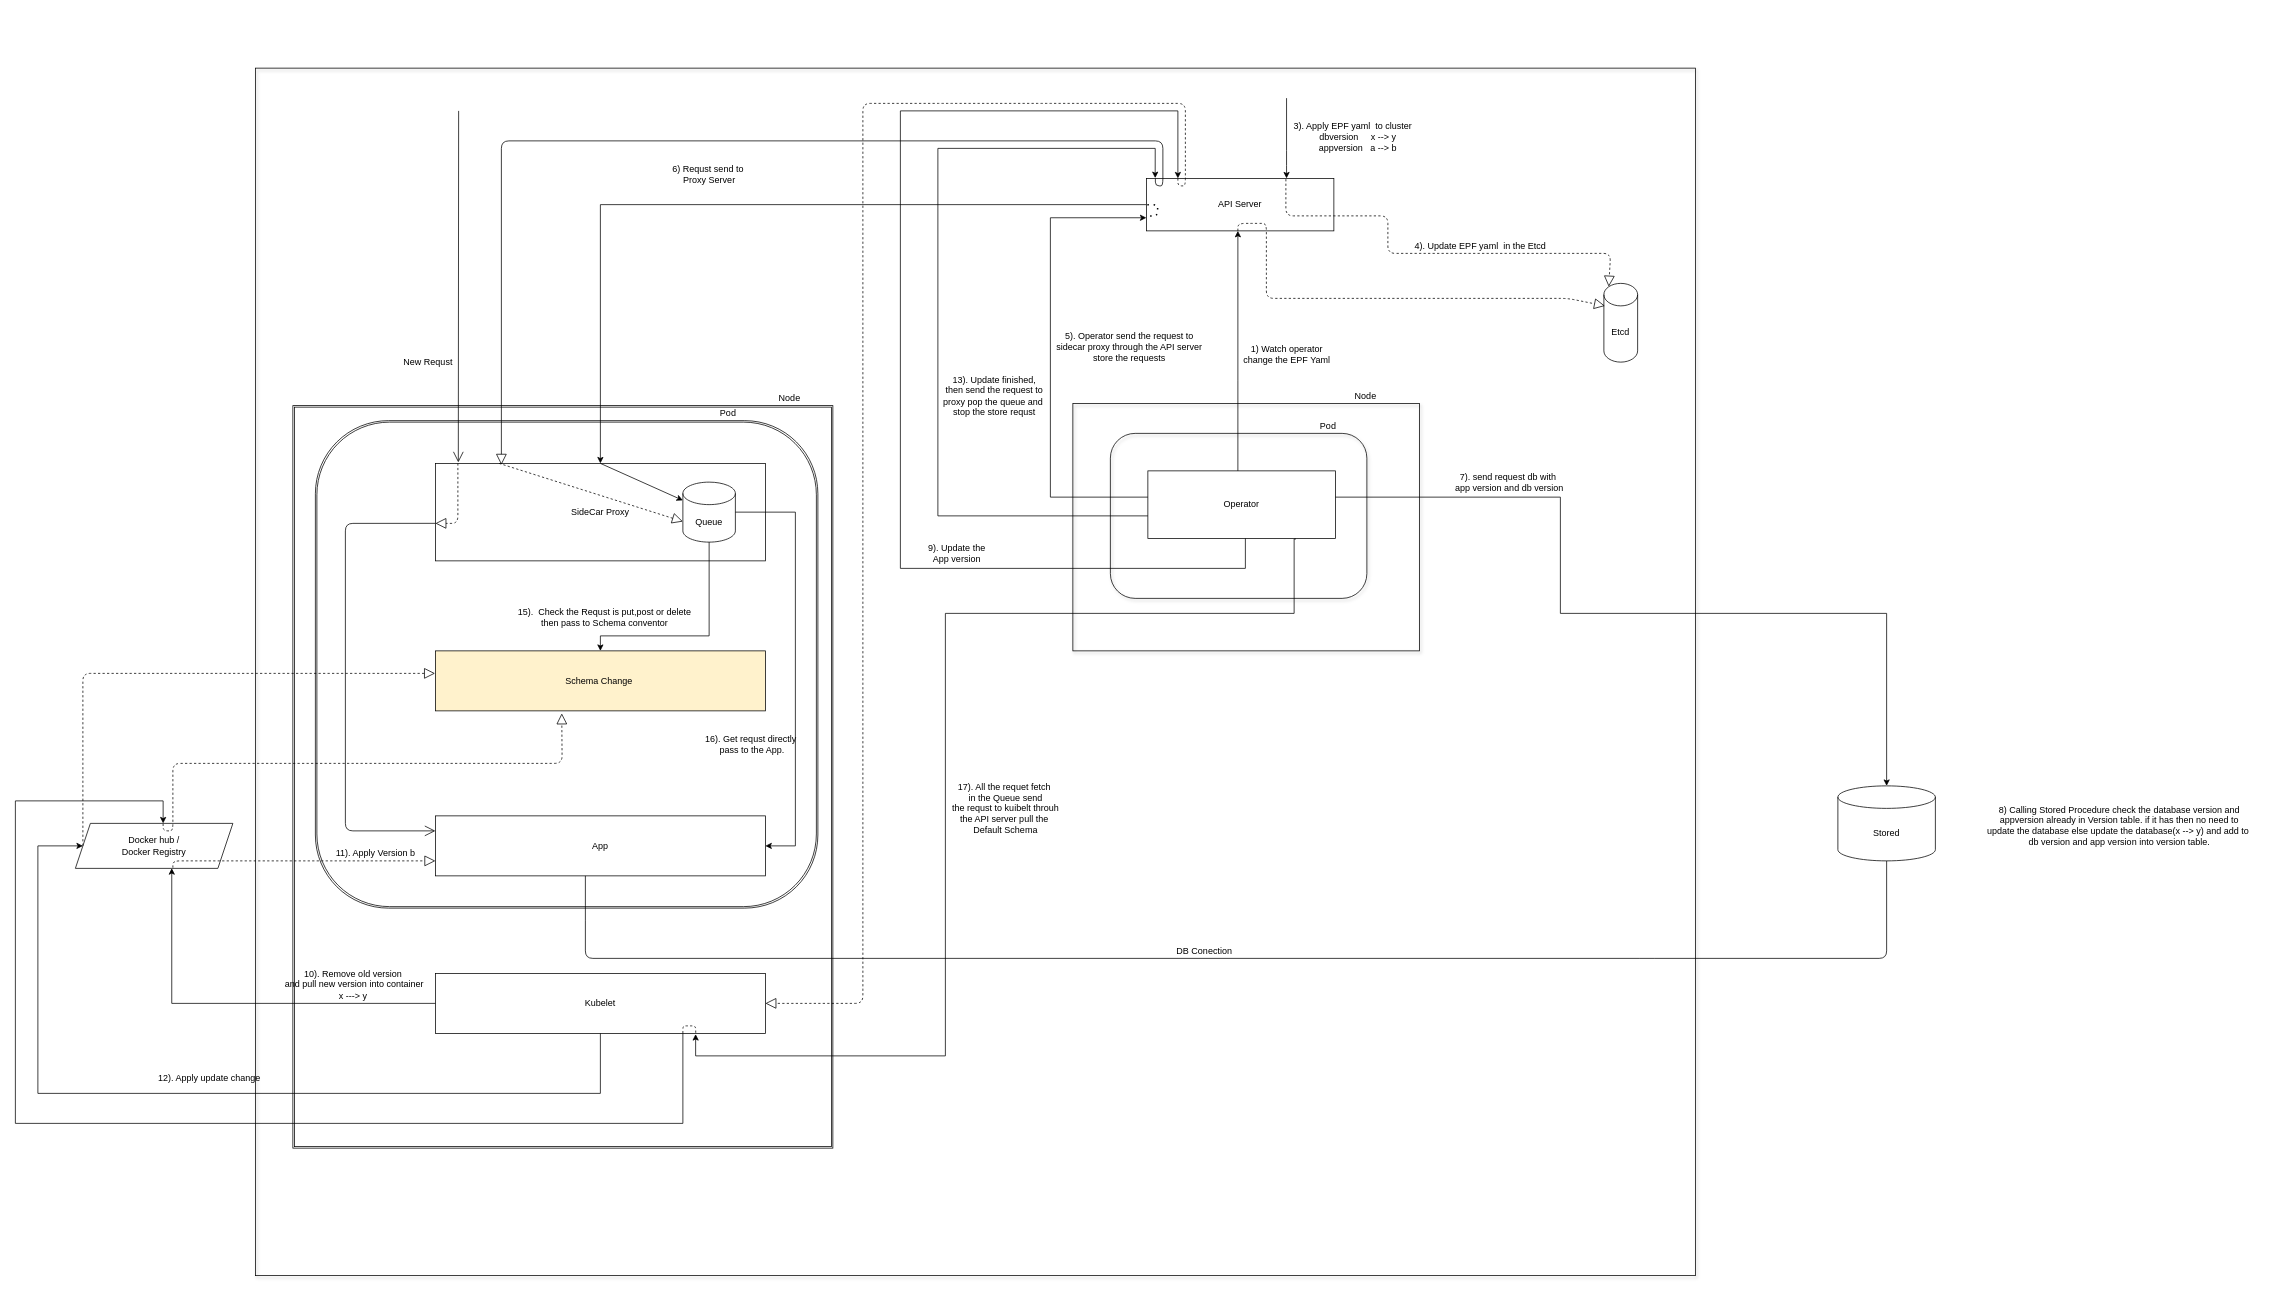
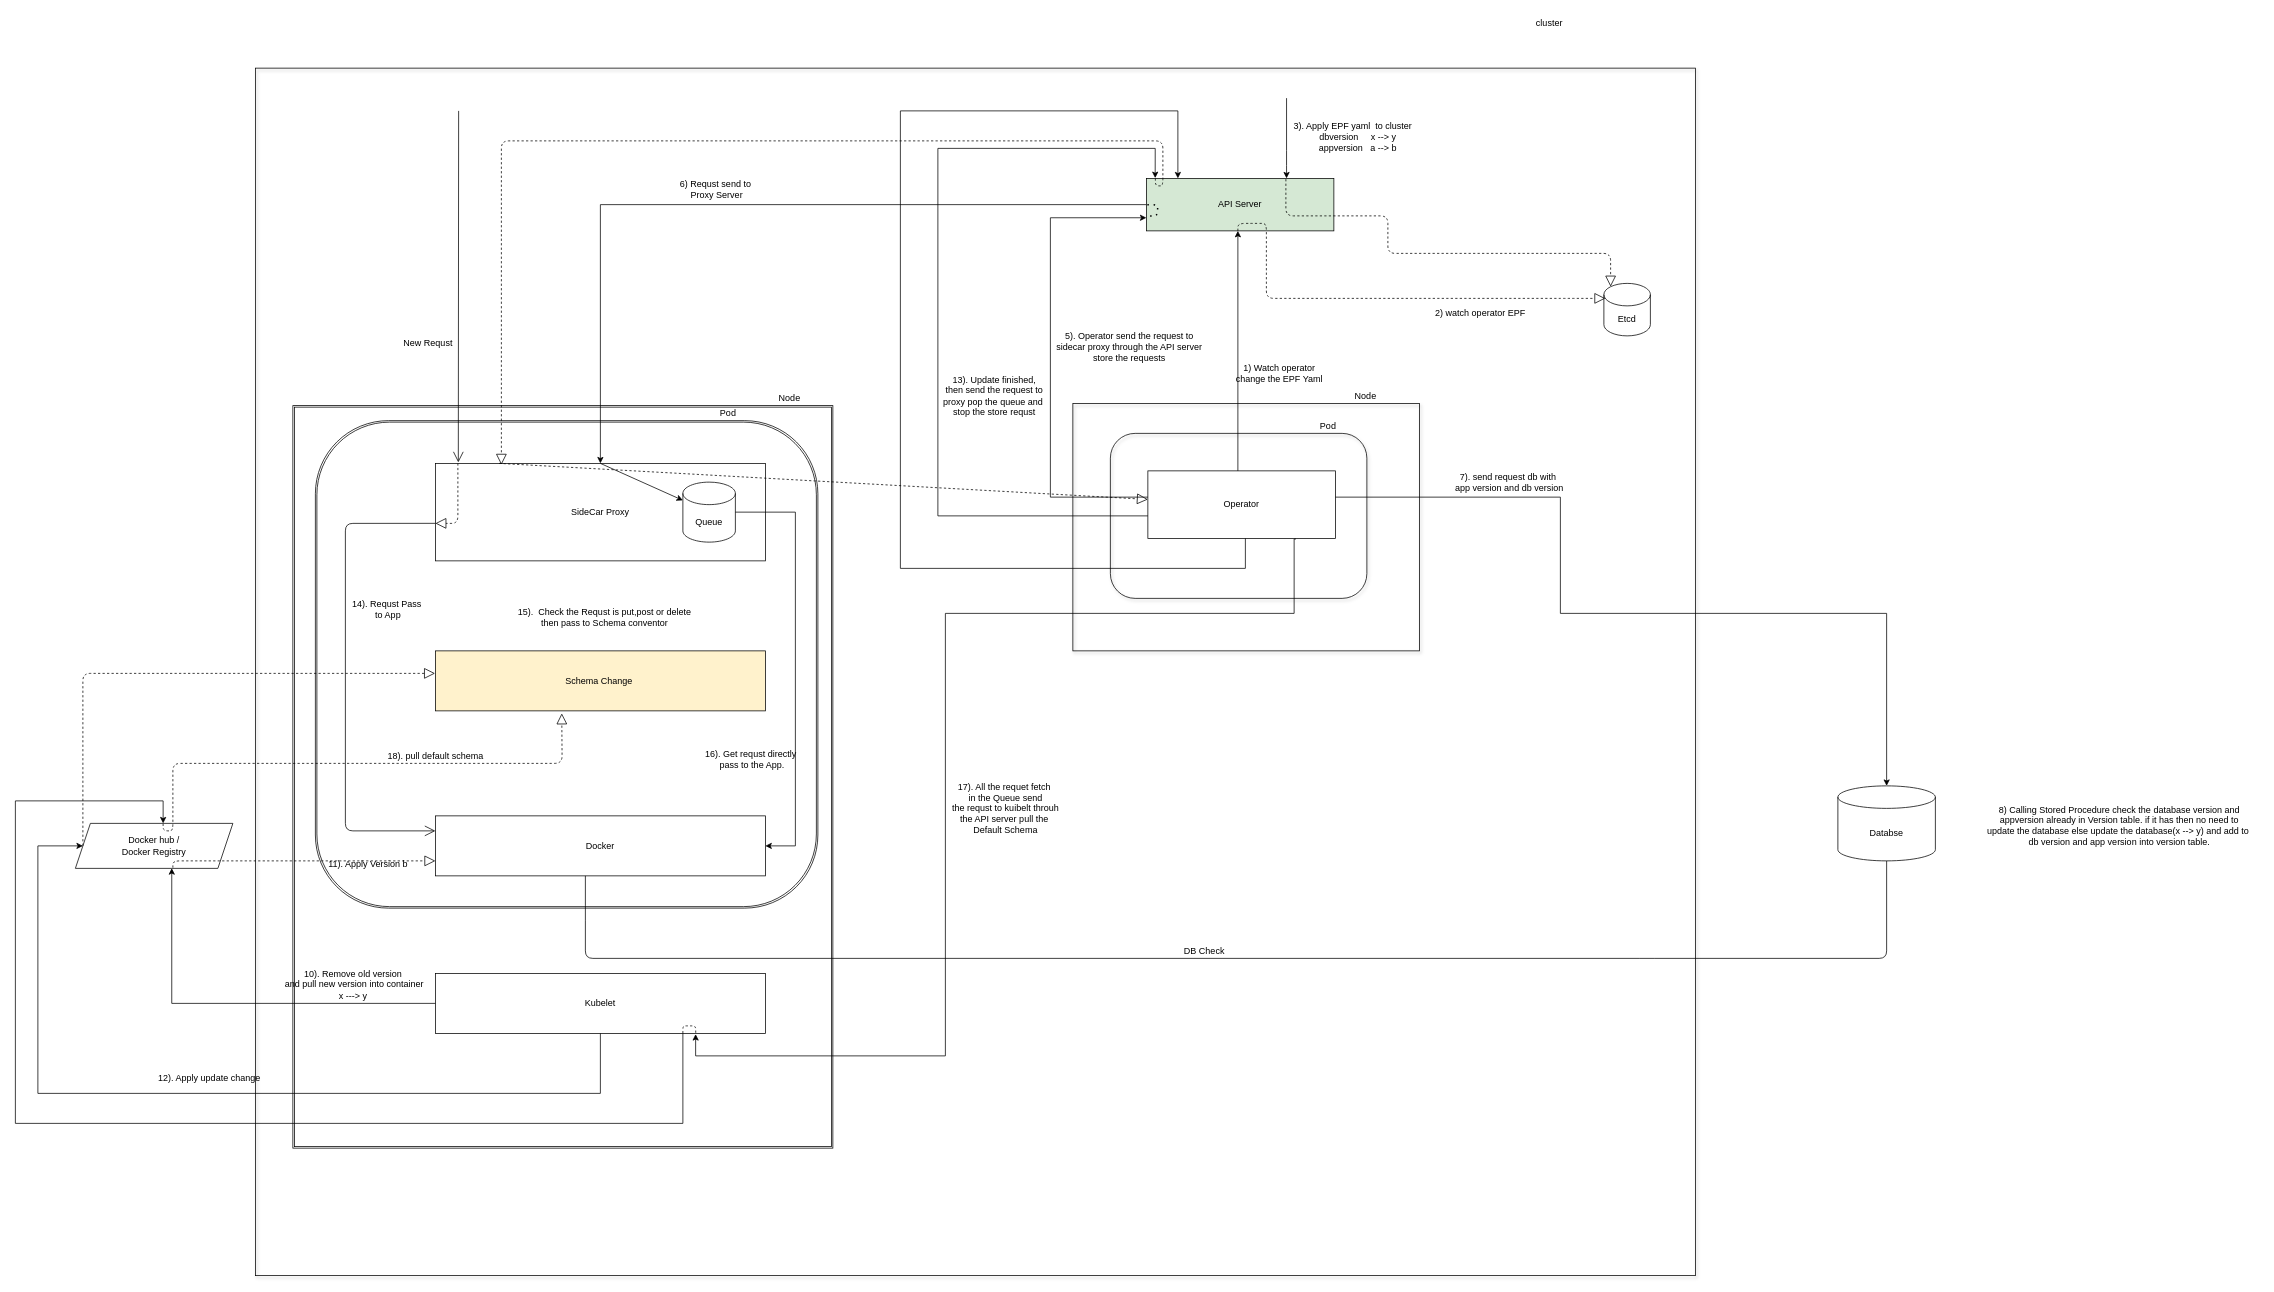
node "cluster": added
edge "API Server" -> "SideCar Proxy": style solid -> dashed
node "6) Requst send to Proxy Server": moved (709, 174) -> (717, 189)
node "API Server": fillcolor #ffffff -> #d5e8d4
node "4). Update EPF yaml in the Etcd": removed
node "2) watch operator EPF": added
node "Etcd": size 34x79 -> 47x53
node "1) Watch operator change the EPF Yaml": moved (1287, 354) -> (1279, 373)
node "New Requst": moved (428, 362) -> (428, 343)
edge "API Server" -> "Kubelet": removed
edge "SideCar Proxy" -> "Queue": now "SideCar Proxy" -> "Operator"
node "9). Update the App version": removed
node "14). Requst Pass to App": added
edge "Queue" -> "Schema Change": removed
node "16). Get requst directly pass to the App.": moved (752, 744) -> (752, 759)
node "18). pull default schema": added
node "Stored": label "Stored" -> "Databse"
node "App": label "App" -> "Docker"
node "11). Apply Version b": moved (375, 853) -> (368, 864)
node "DB Conection": label "DB Conection" -> "DB Check"
